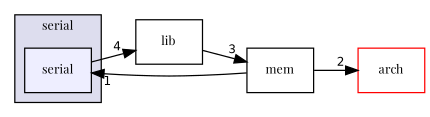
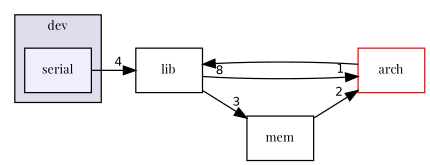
cluster "serial": label "serial" -> "dev"
edge "arch" -> "lib": added
edge "mem" -> "serial": removed
edge "lib" -> "arch": added
